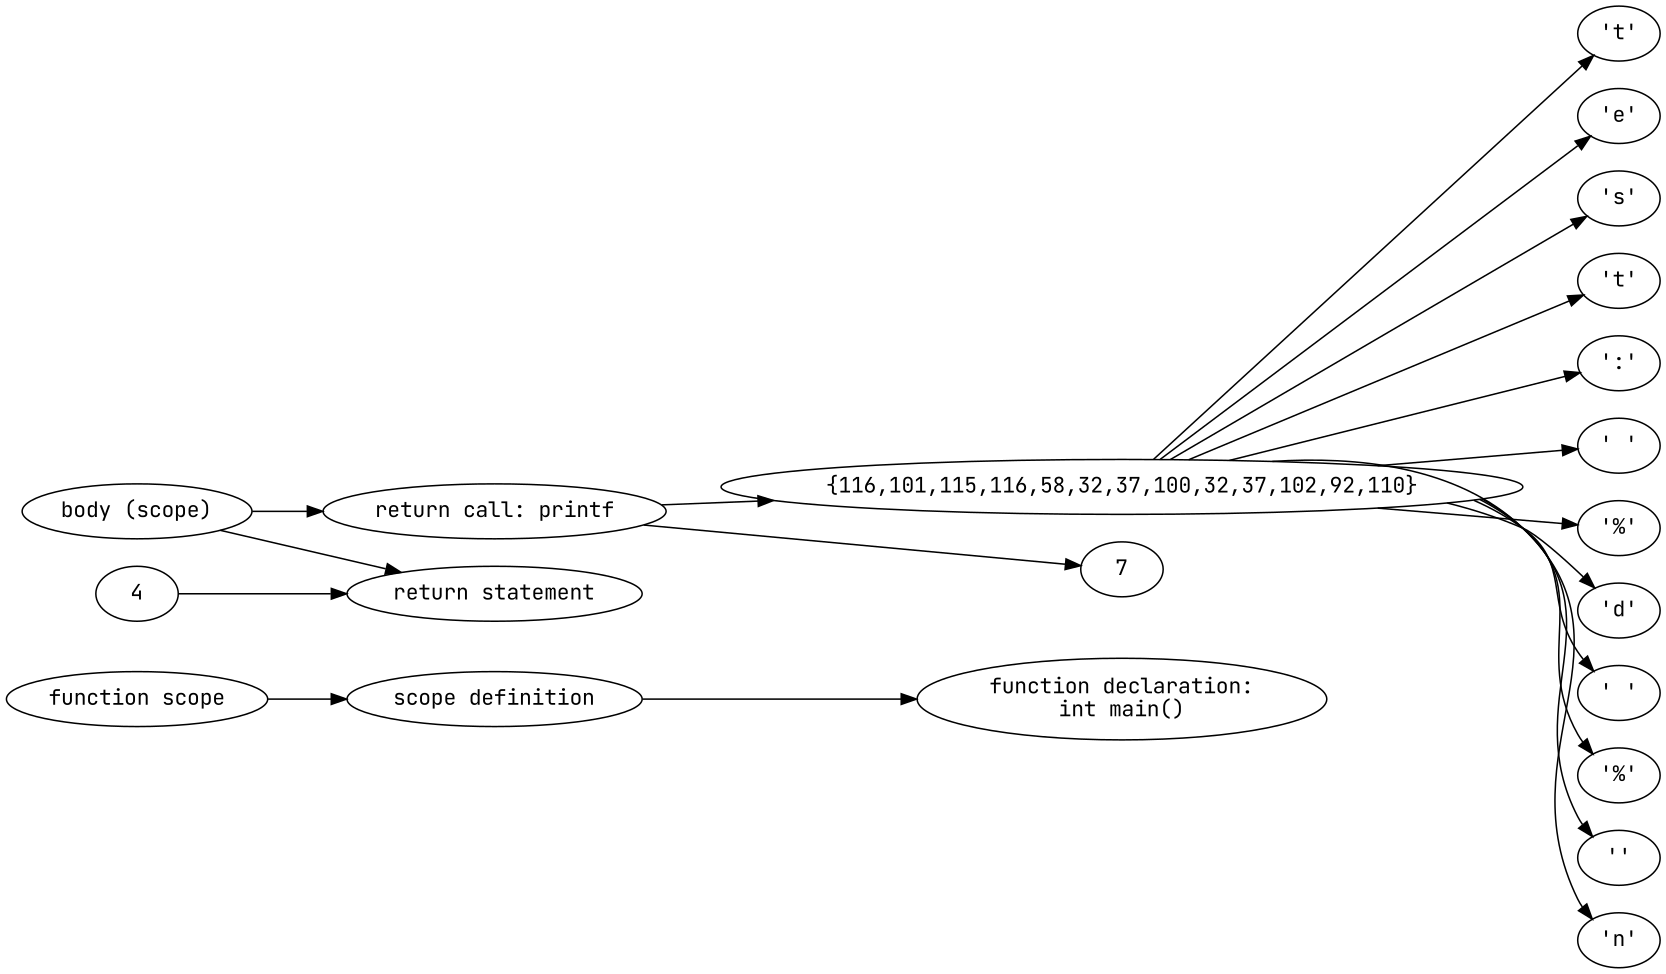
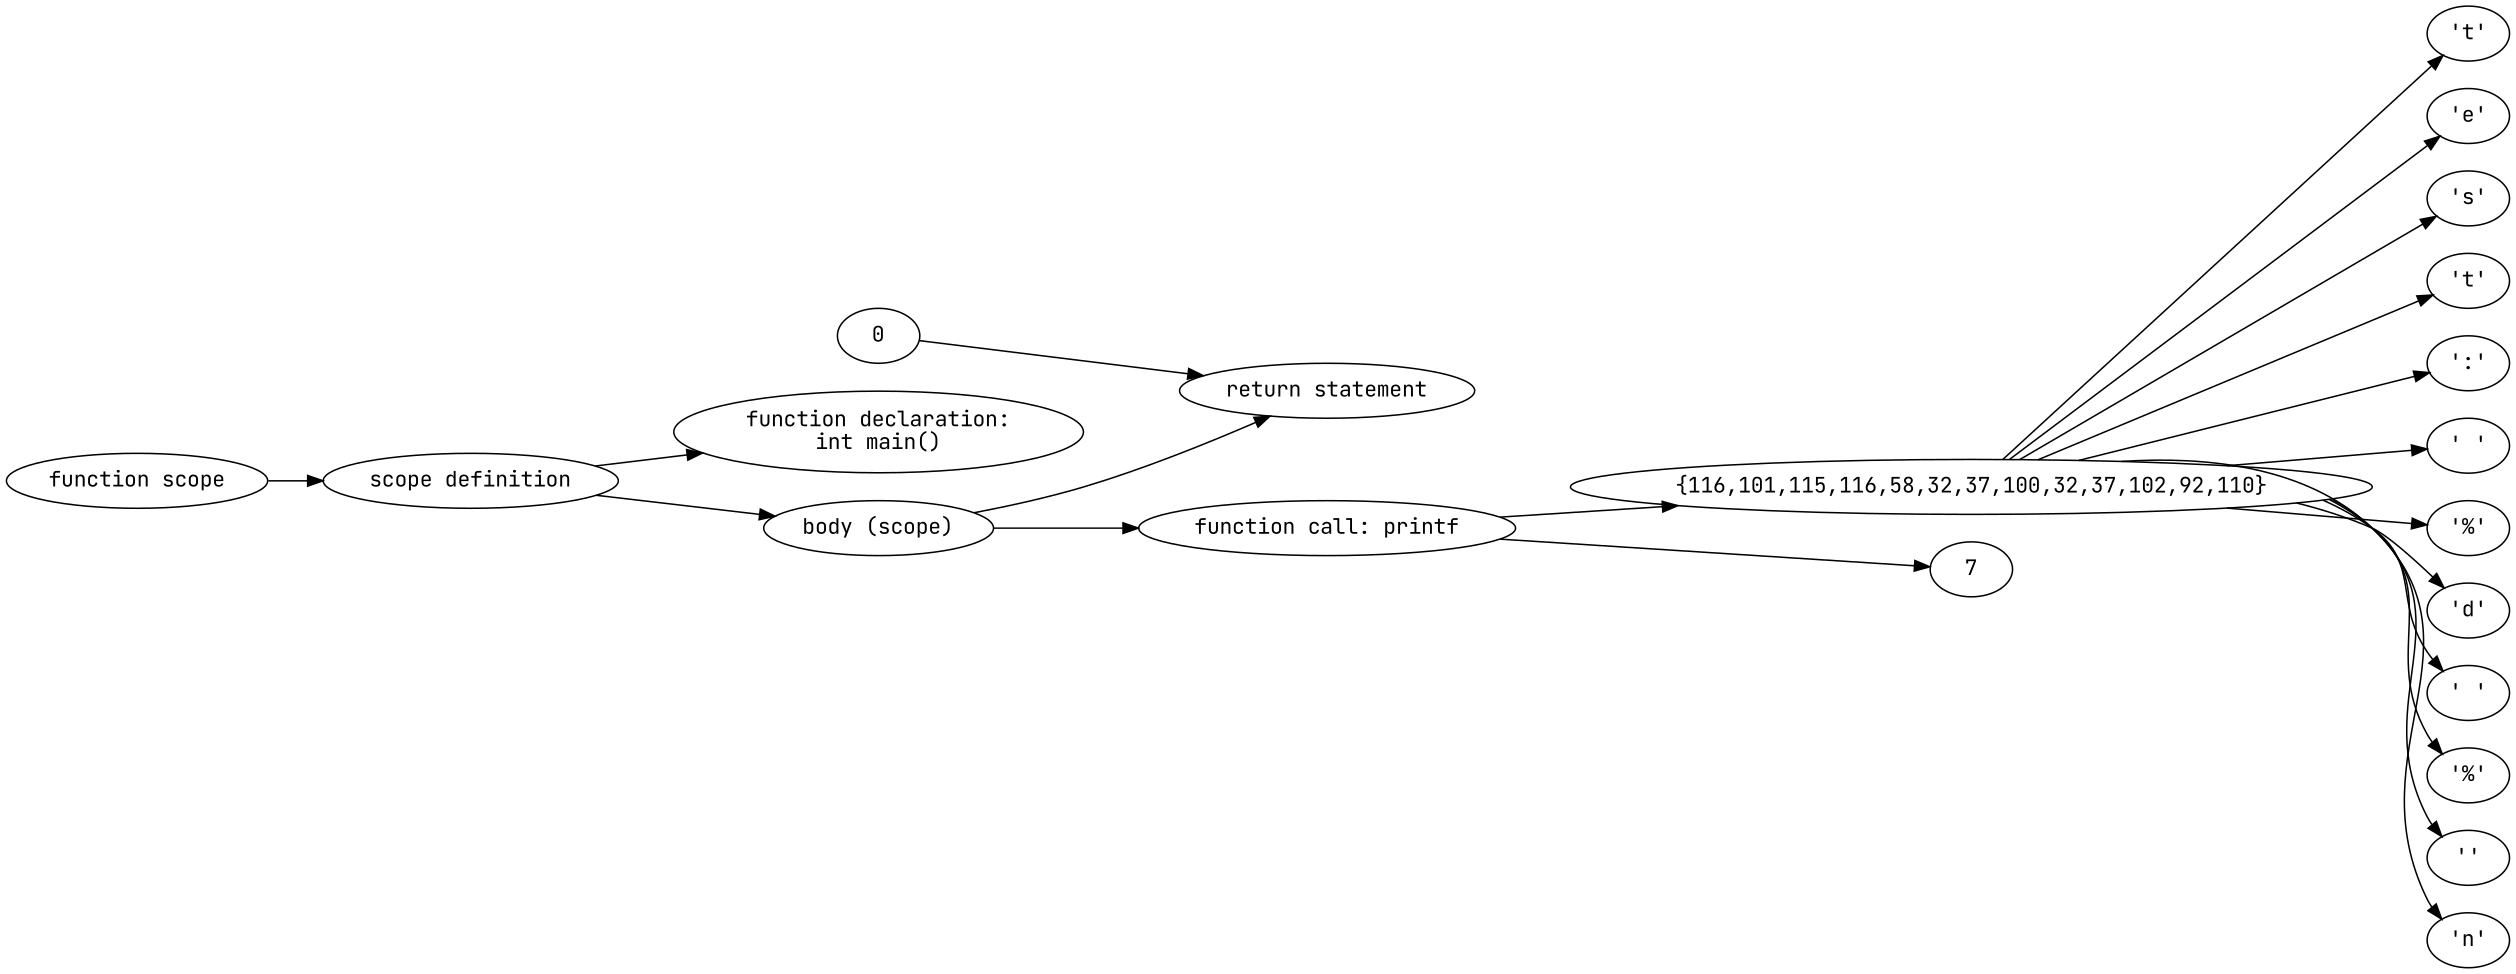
edge "scope definition" -> "body (scope)": added
node "return call: printf": label "return call: printf" -> "function call: printf"
node "4": label "4" -> "0"
